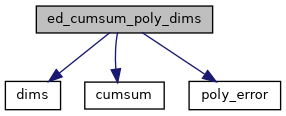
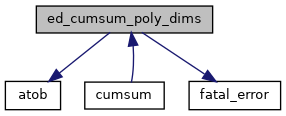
edge "ed_cumsum_poly_dims" -> "cumsum": reversed
node "dims": label "dims" -> "atob"
node "poly_error": label "poly_error" -> "fatal_error"
